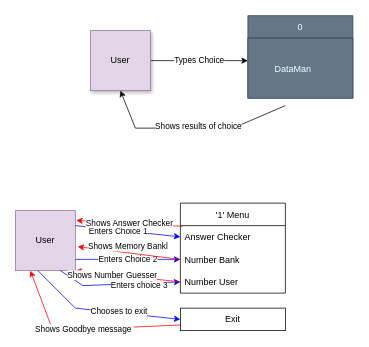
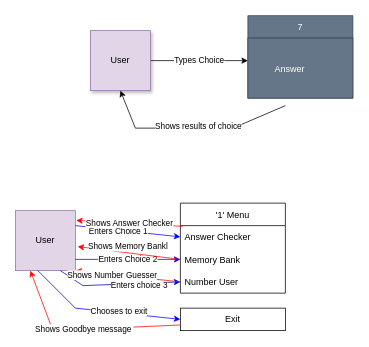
node "0": label "0" -> "7"
node "DataMan": label "DataMan" -> "Answer"
node "Number Bank": label "Number Bank" -> "Memory Bank"
